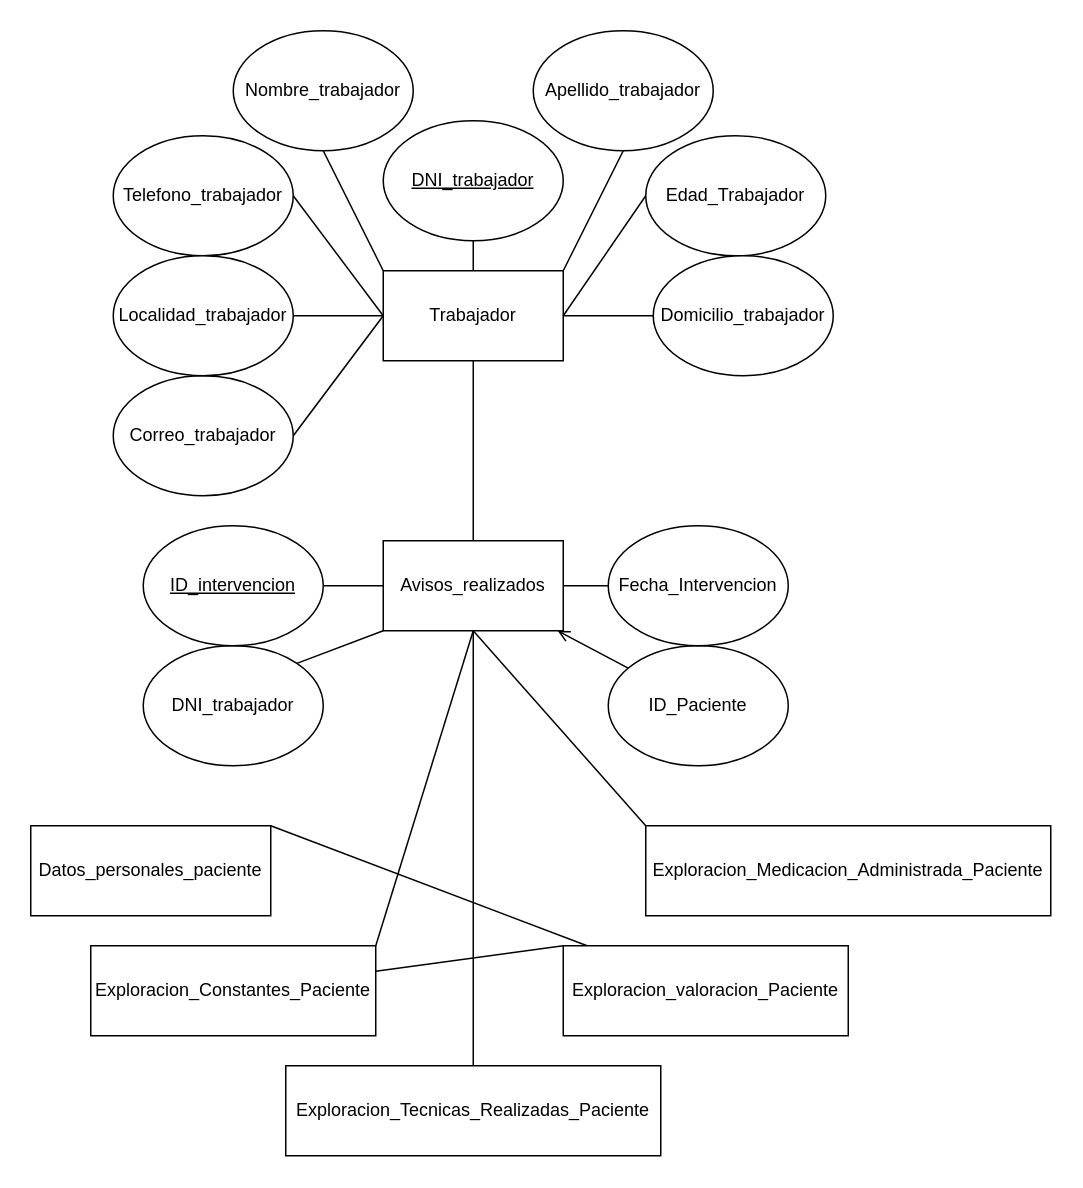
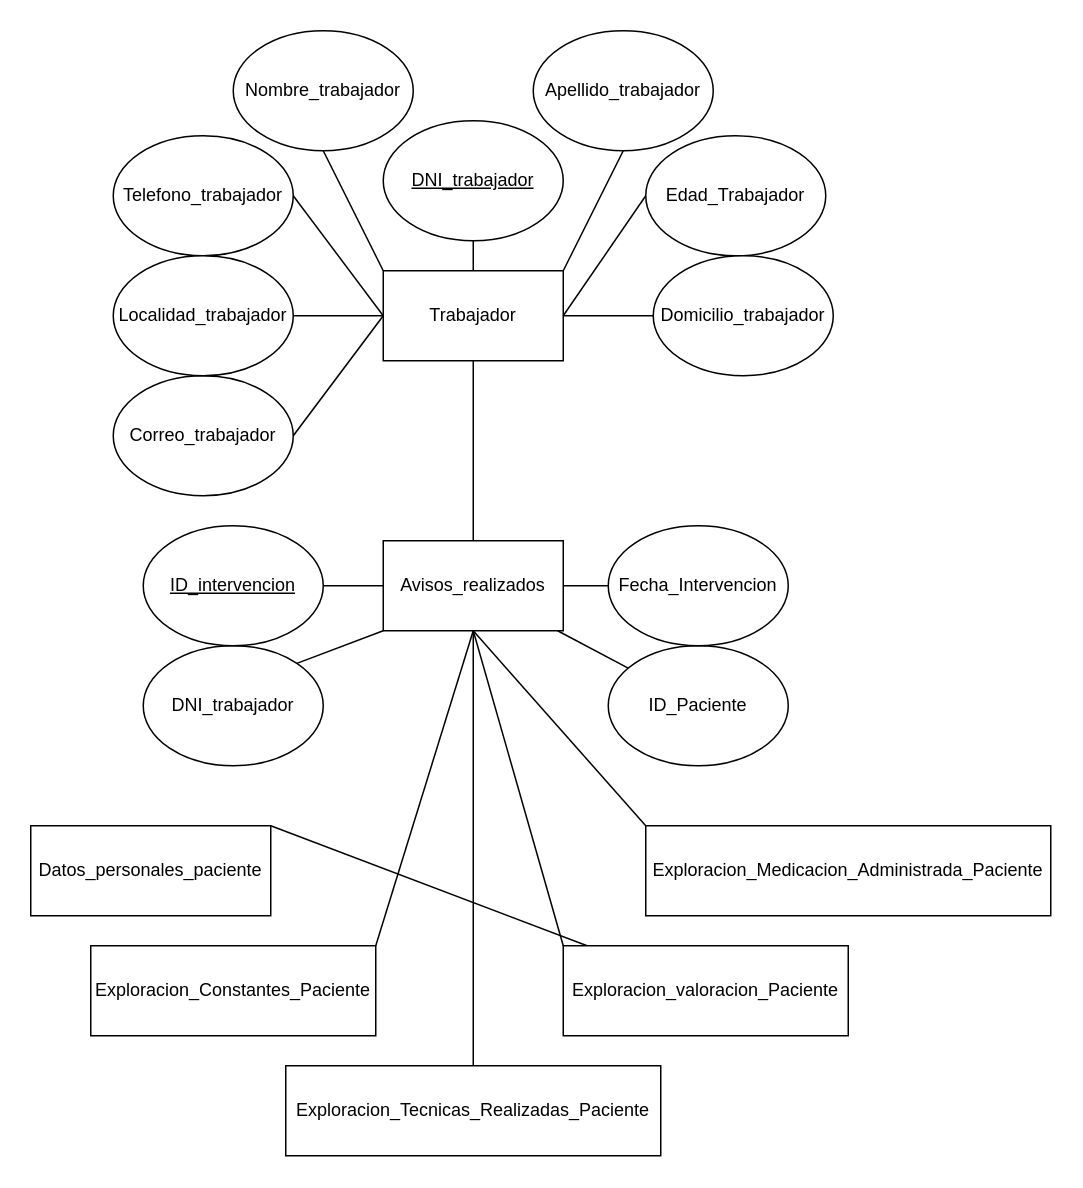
edge "ID_Paciente" -> "Avisos_realizados": arrowhead open -> none
edge "Exploracion_Constantes_Paciente" -- "Exploracion_valoracion_Paciente": now "Avisos_realizados" -- "Exploracion_valoracion_Paciente"
